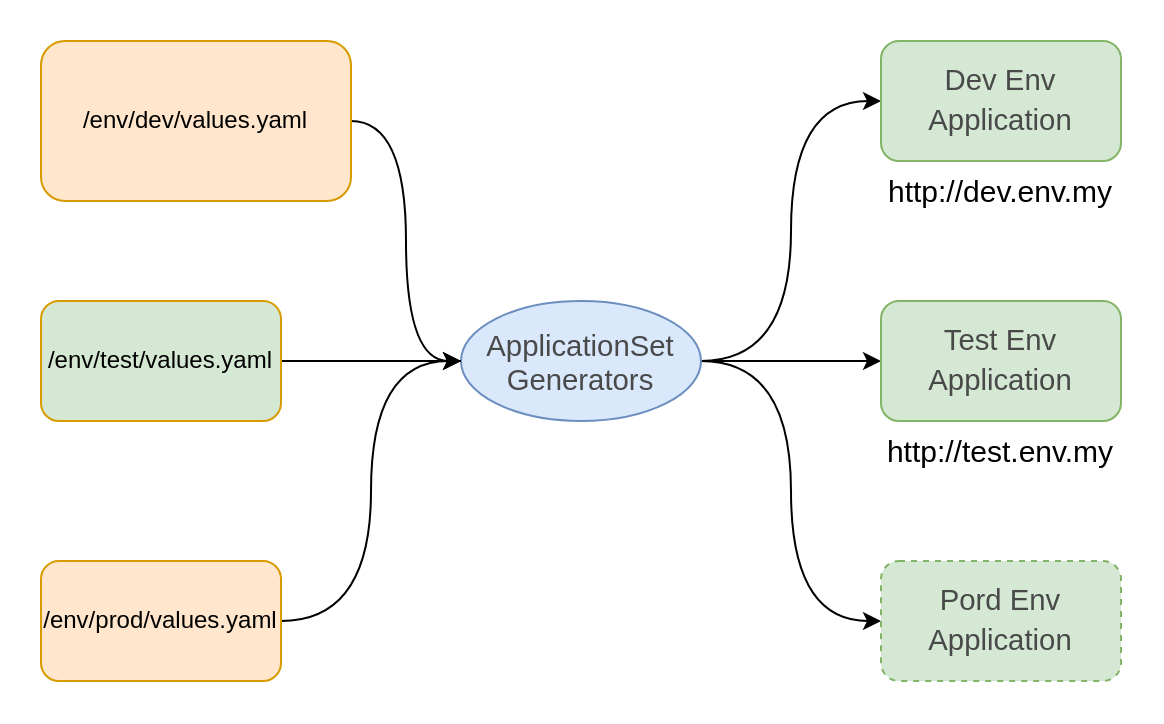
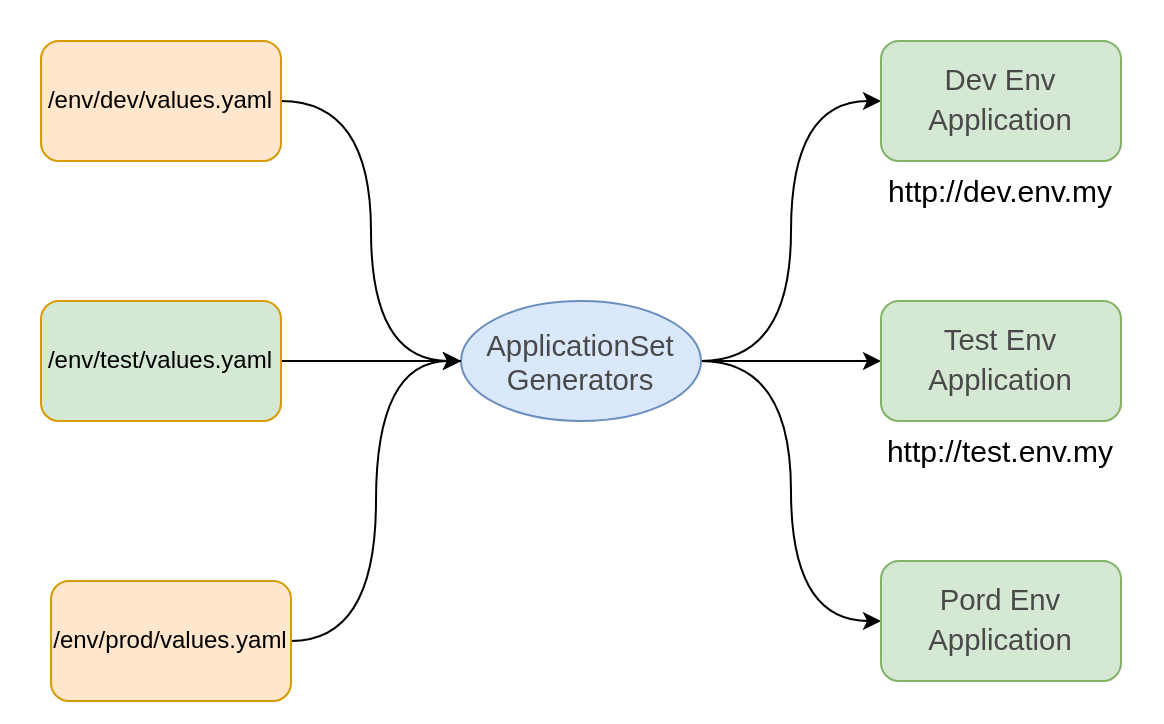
node "/env/dev/values.yaml": size 310x160 -> 240x120
node "/env/prod/values.yaml": moved (161, 621) -> (171, 641)
node "Pord Env Application": style dashed -> solid
